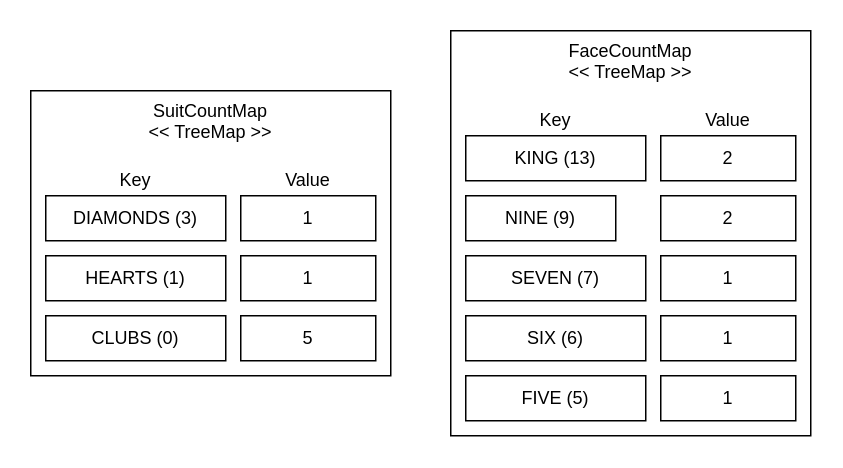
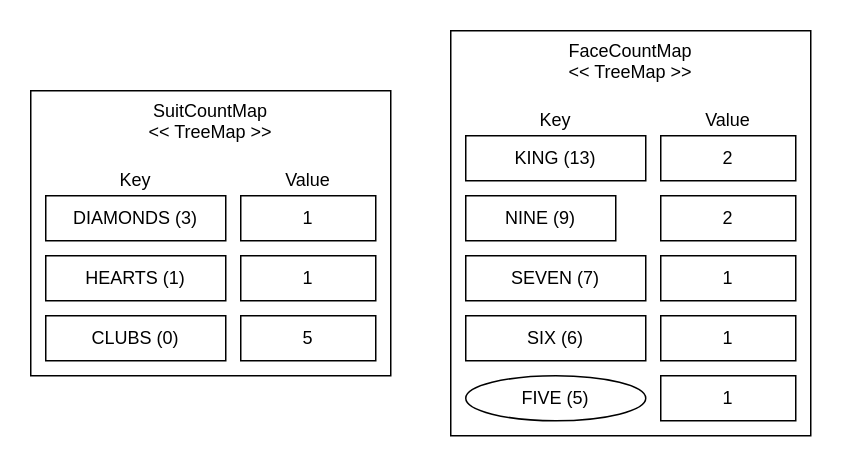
node "FIVE (5)": shape rectangle -> ellipse
